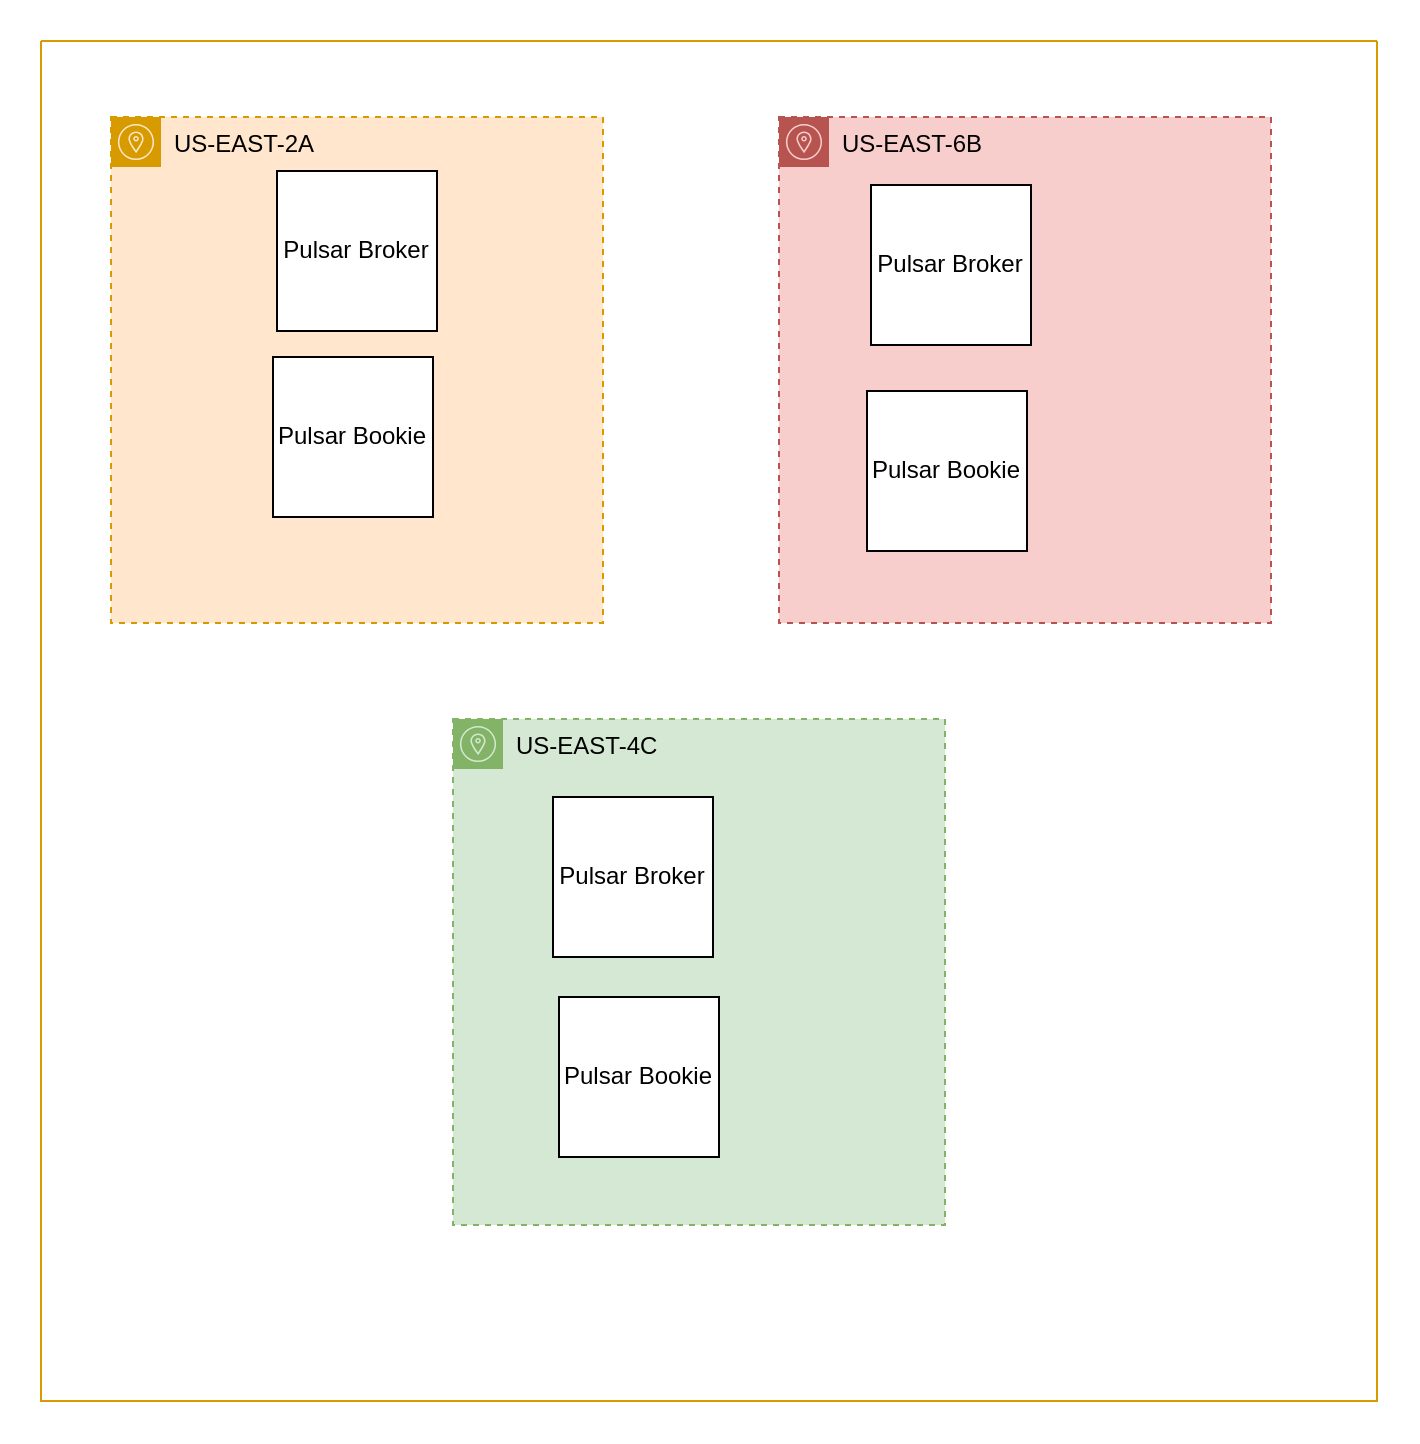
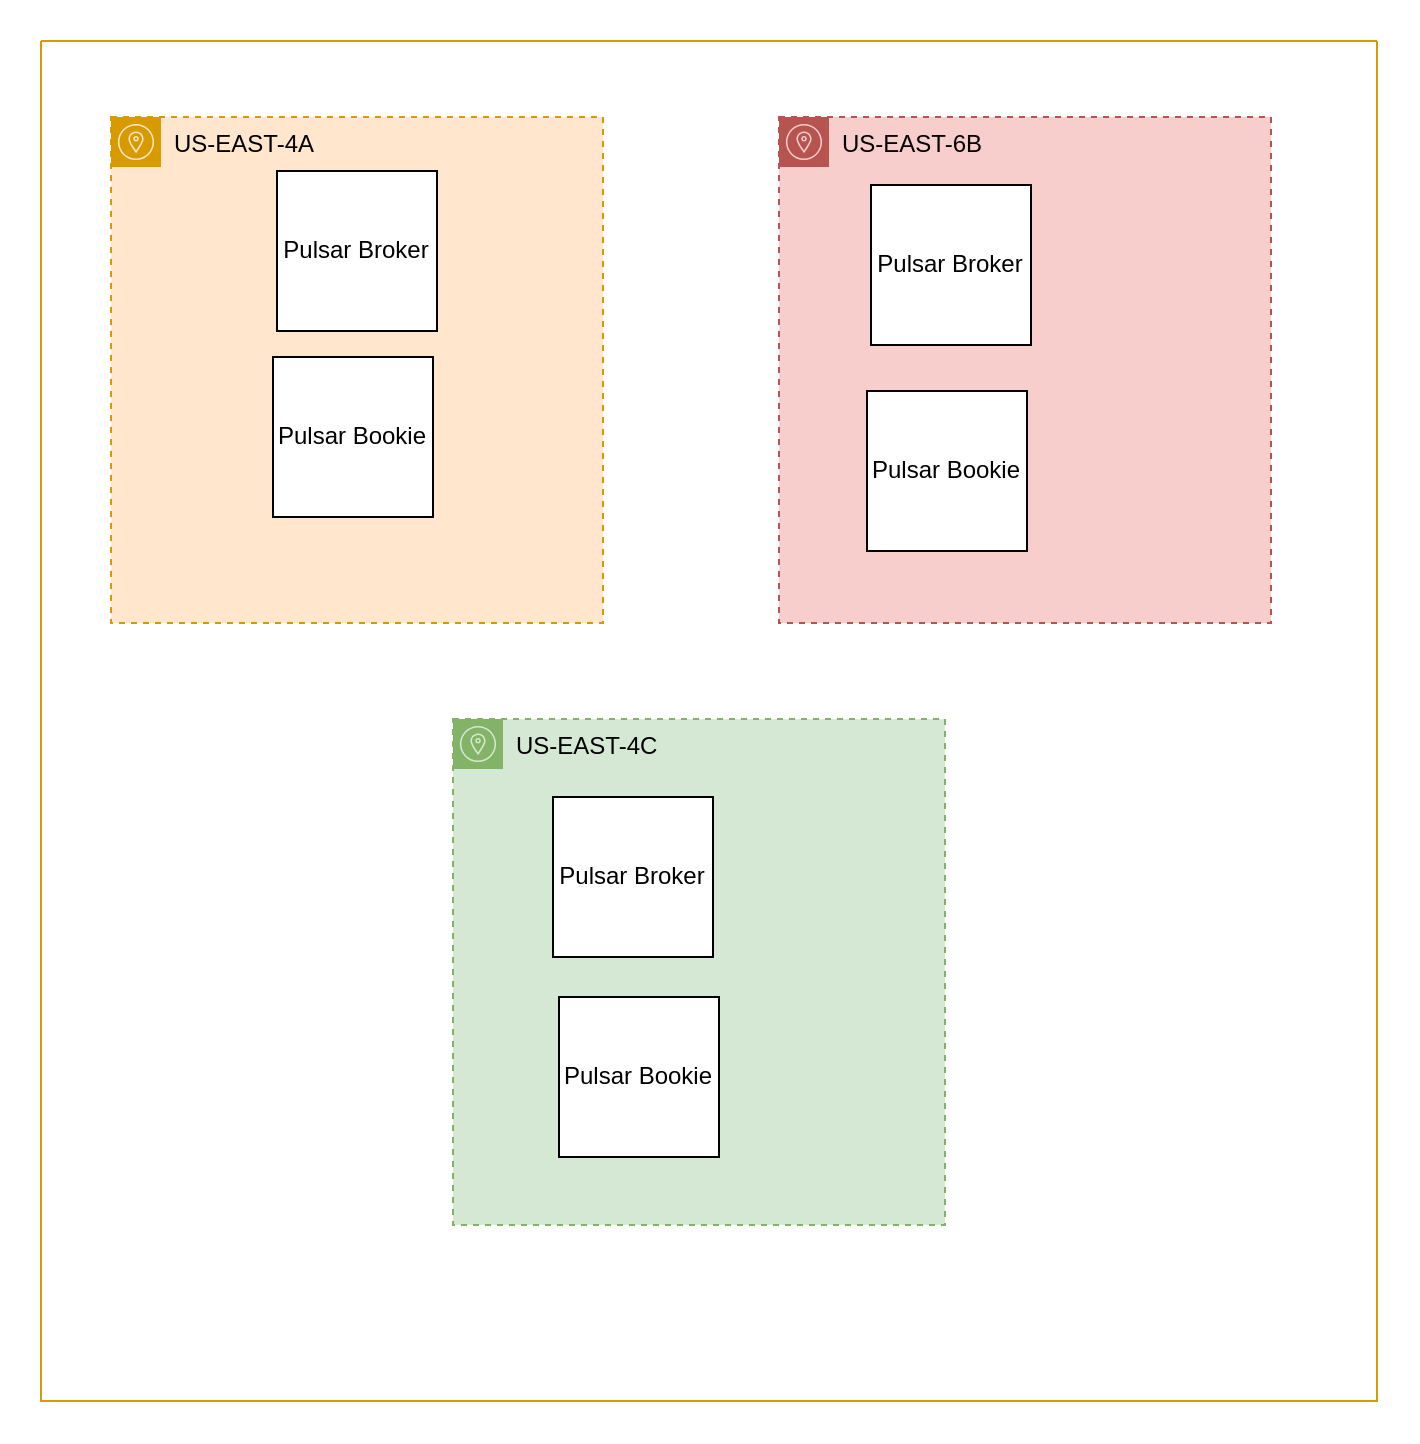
node "US-EAST-2A": label "US-EAST-2A" -> "US-EAST-4A"
